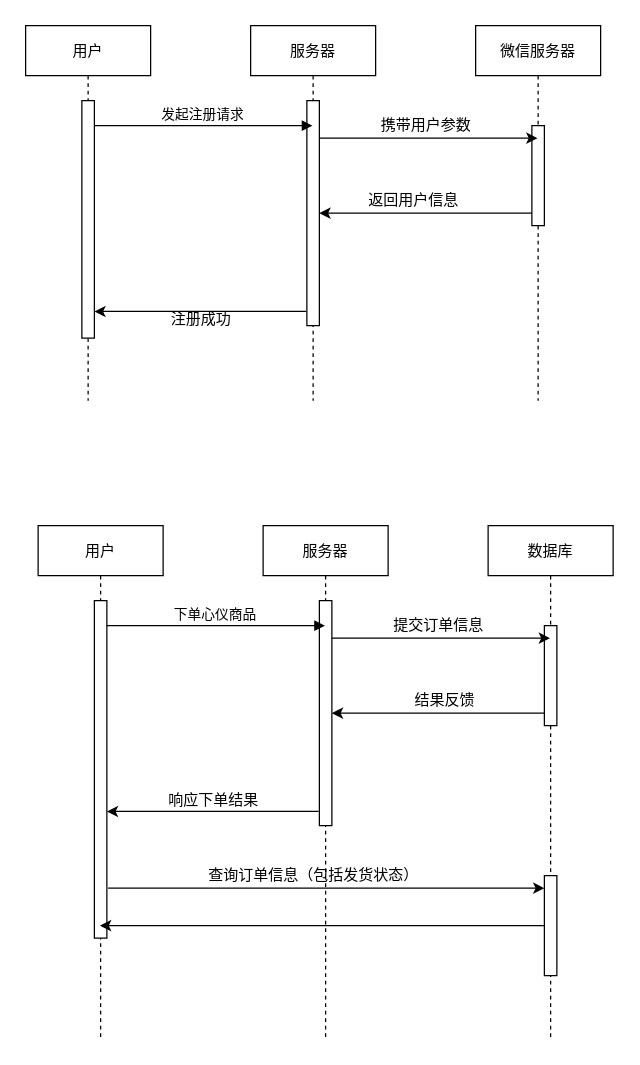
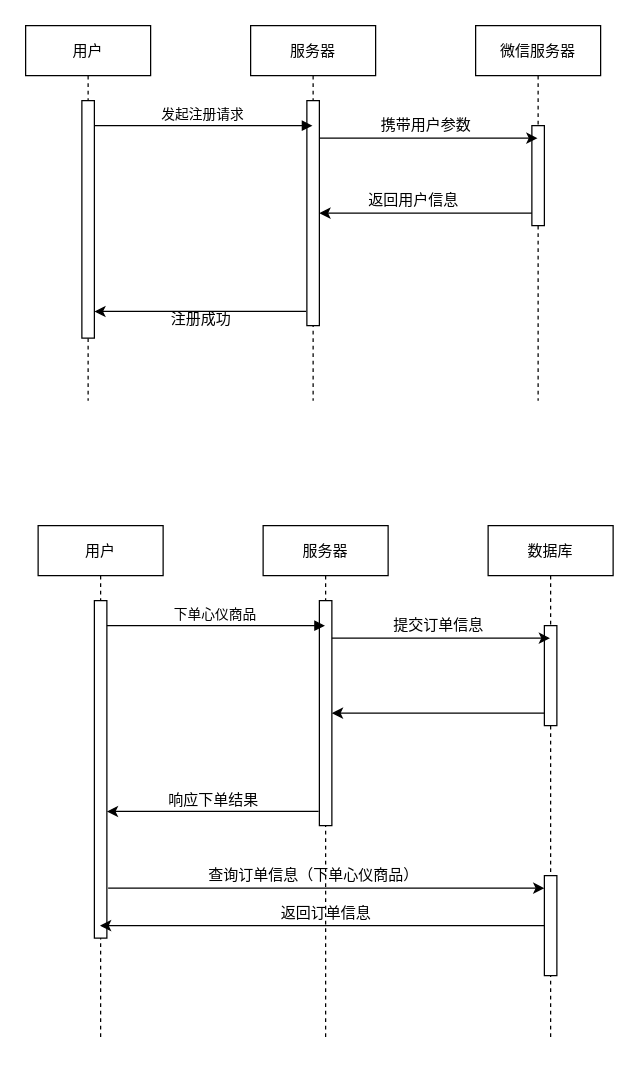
node "结果反馈": removed
node "查询订单信息（包括发货状态）": label "查询订单信息（包括发货状态）" -> "查询订单信息（下单心仪商品）"
node "返回订单信息": added
